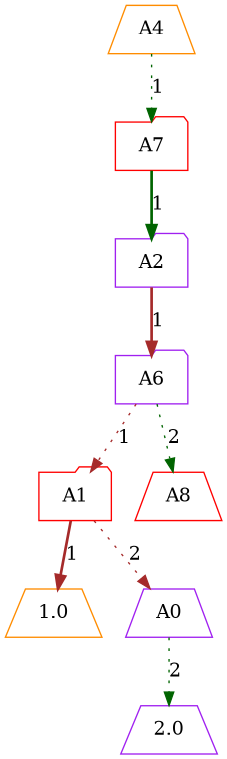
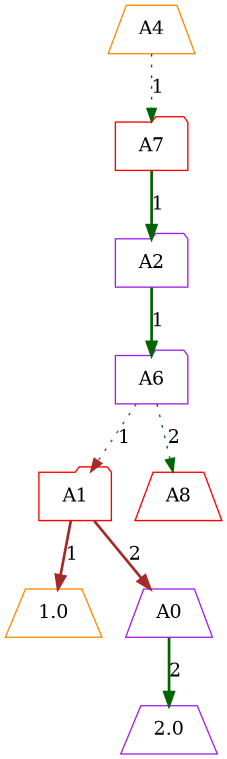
edge "A2" -> "A6": color brown -> darkgreen
edge "A1" -> "A0": style dotted -> bold
edge "A0" -> "2.0": style dotted -> bold
